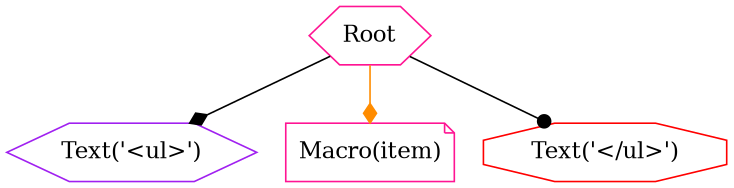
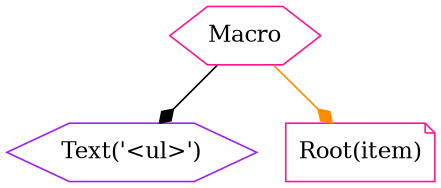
node "Root": label "Root" -> "Macro"
node "Macro(item)": label "Macro(item)" -> "Root(item)"
node "Text('</ul>')": removed
